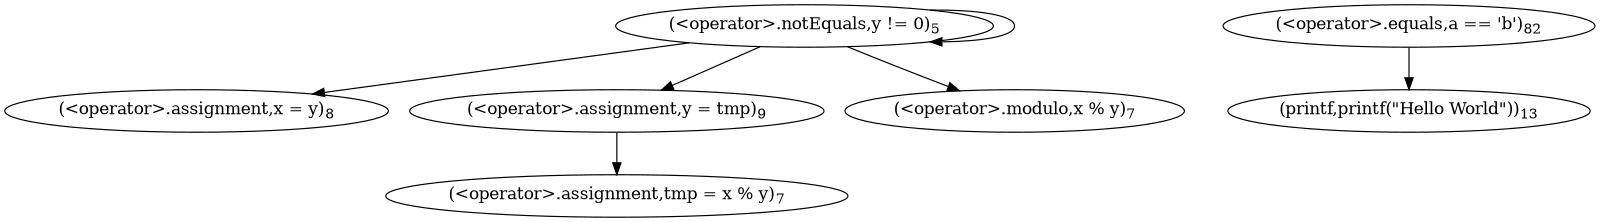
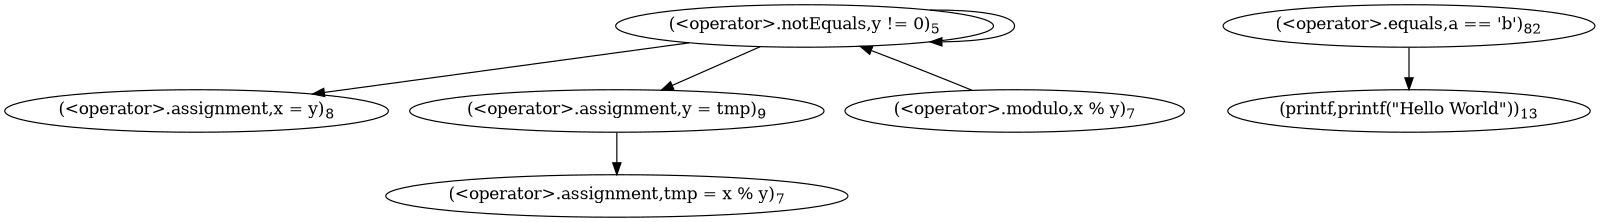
edge "(<operator>.notEquals,y != 0)" -> "(<operator>.modulo,x % y)": reversed
